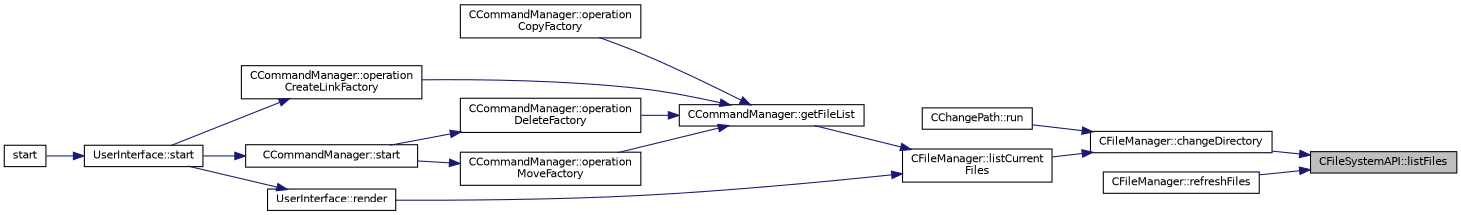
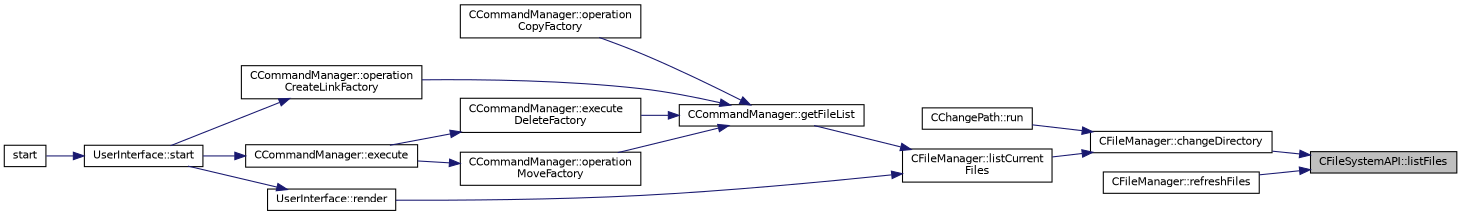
node "CCommandManager::operation DeleteFactory": label "CCommandManager::operation DeleteFactory" -> "CCommandManager::execute DeleteFactory"
node "CCommandManager::start": label "CCommandManager::start" -> "CCommandManager::execute"
